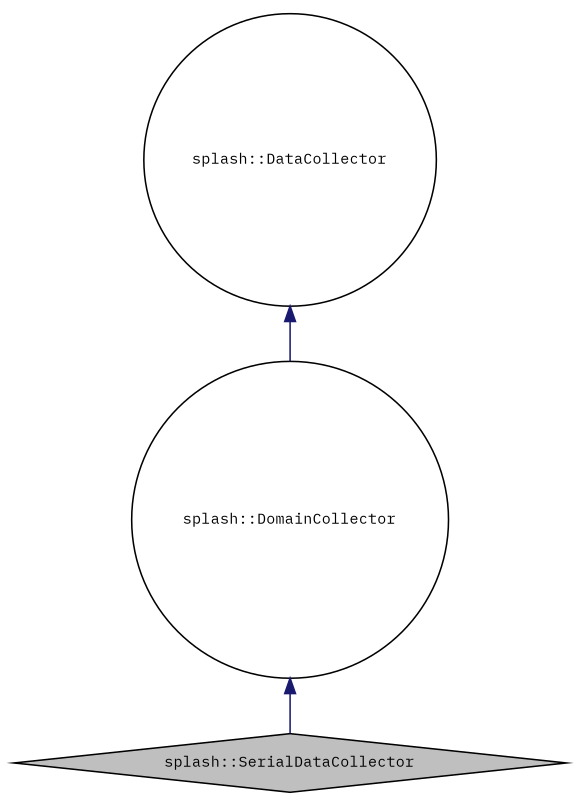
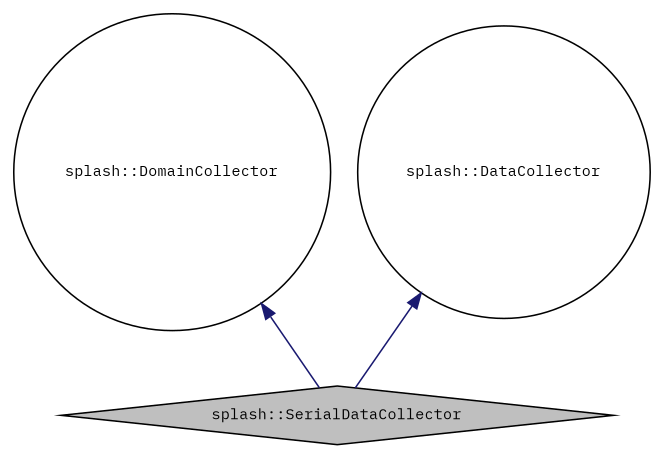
edge "splash::DomainCollector" -> "splash::DataCollector": now "splash::SerialDataCollector" -> "splash::DataCollector"
